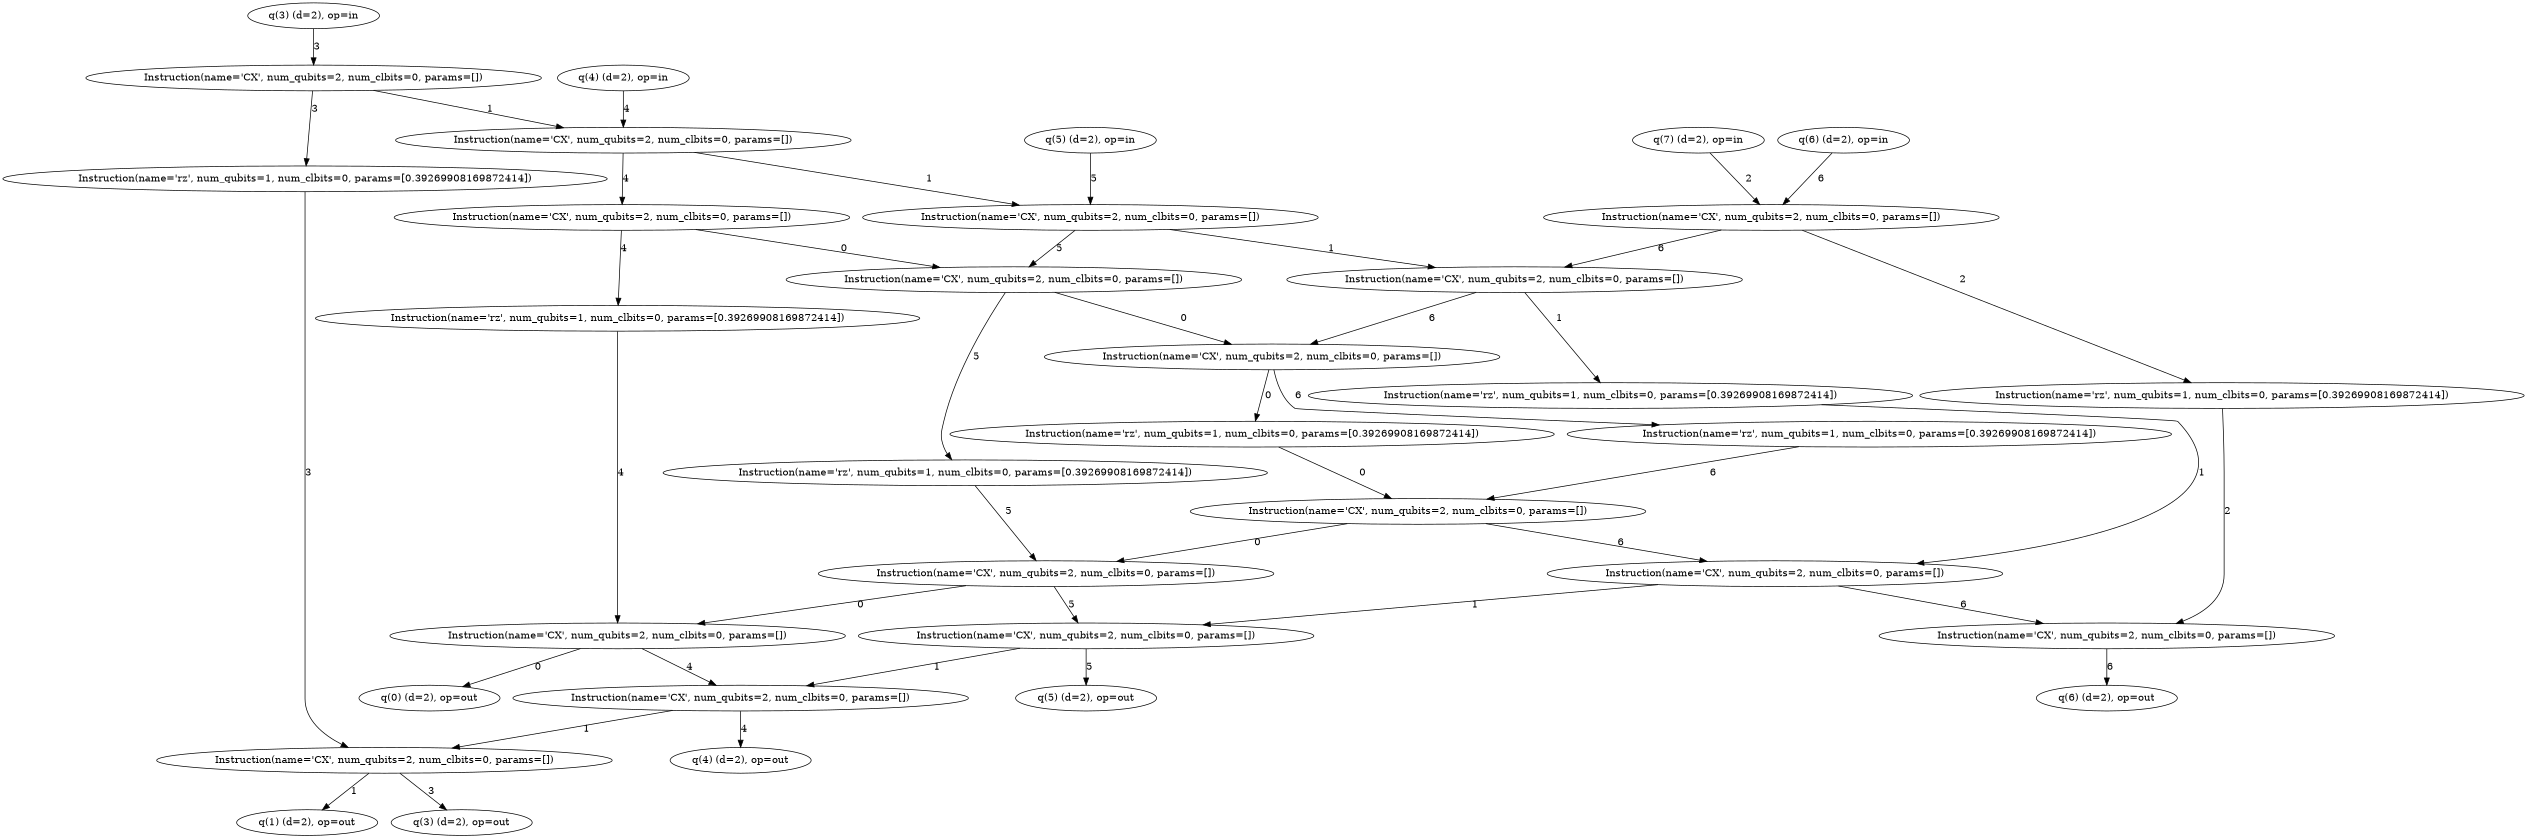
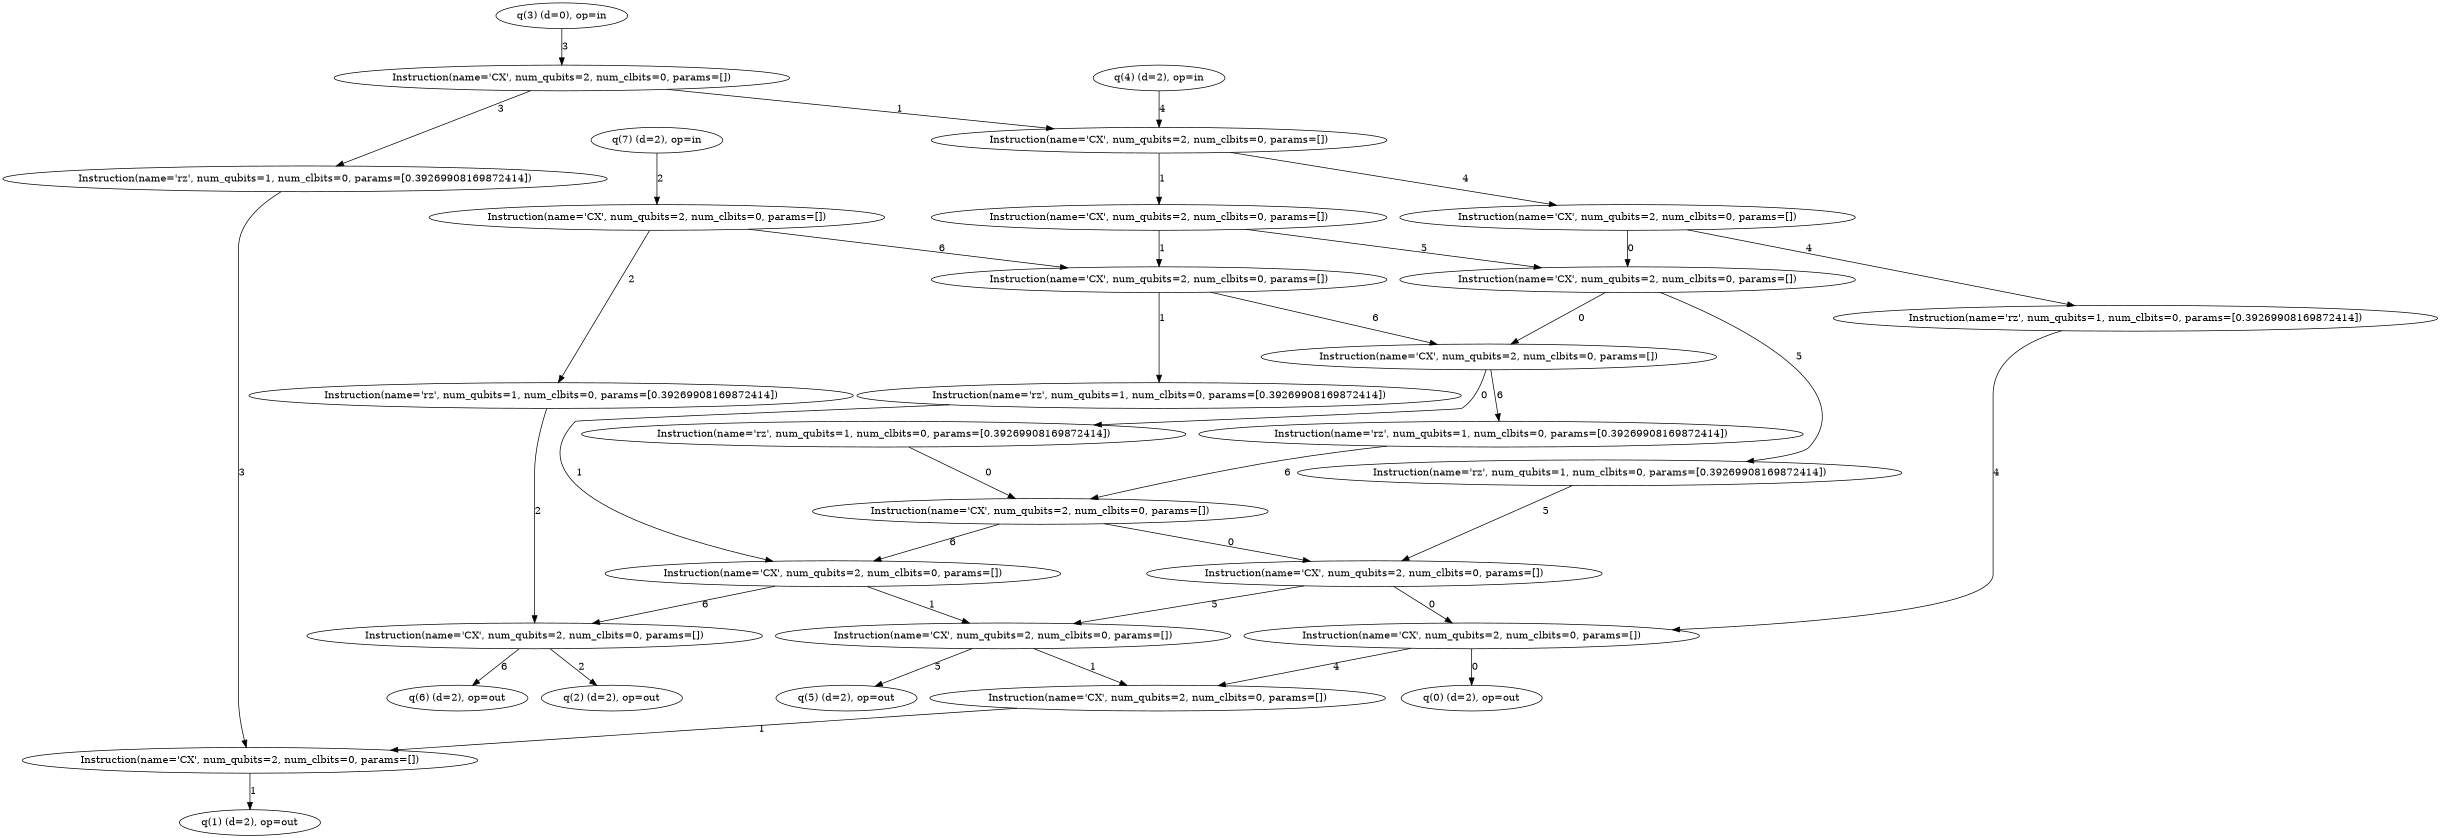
node "q(3) (d=2), op=in": label "q(3) (d=2), op=in" -> "q(3) (d=0), op=in"
node "q(5) (d=2), op=in": removed
node "q(6) (d=2), op=in": removed
node "q(2) (d=2), op=out": added
node "q(4) (d=2), op=out": removed
node "q(3) (d=2), op=out": removed
